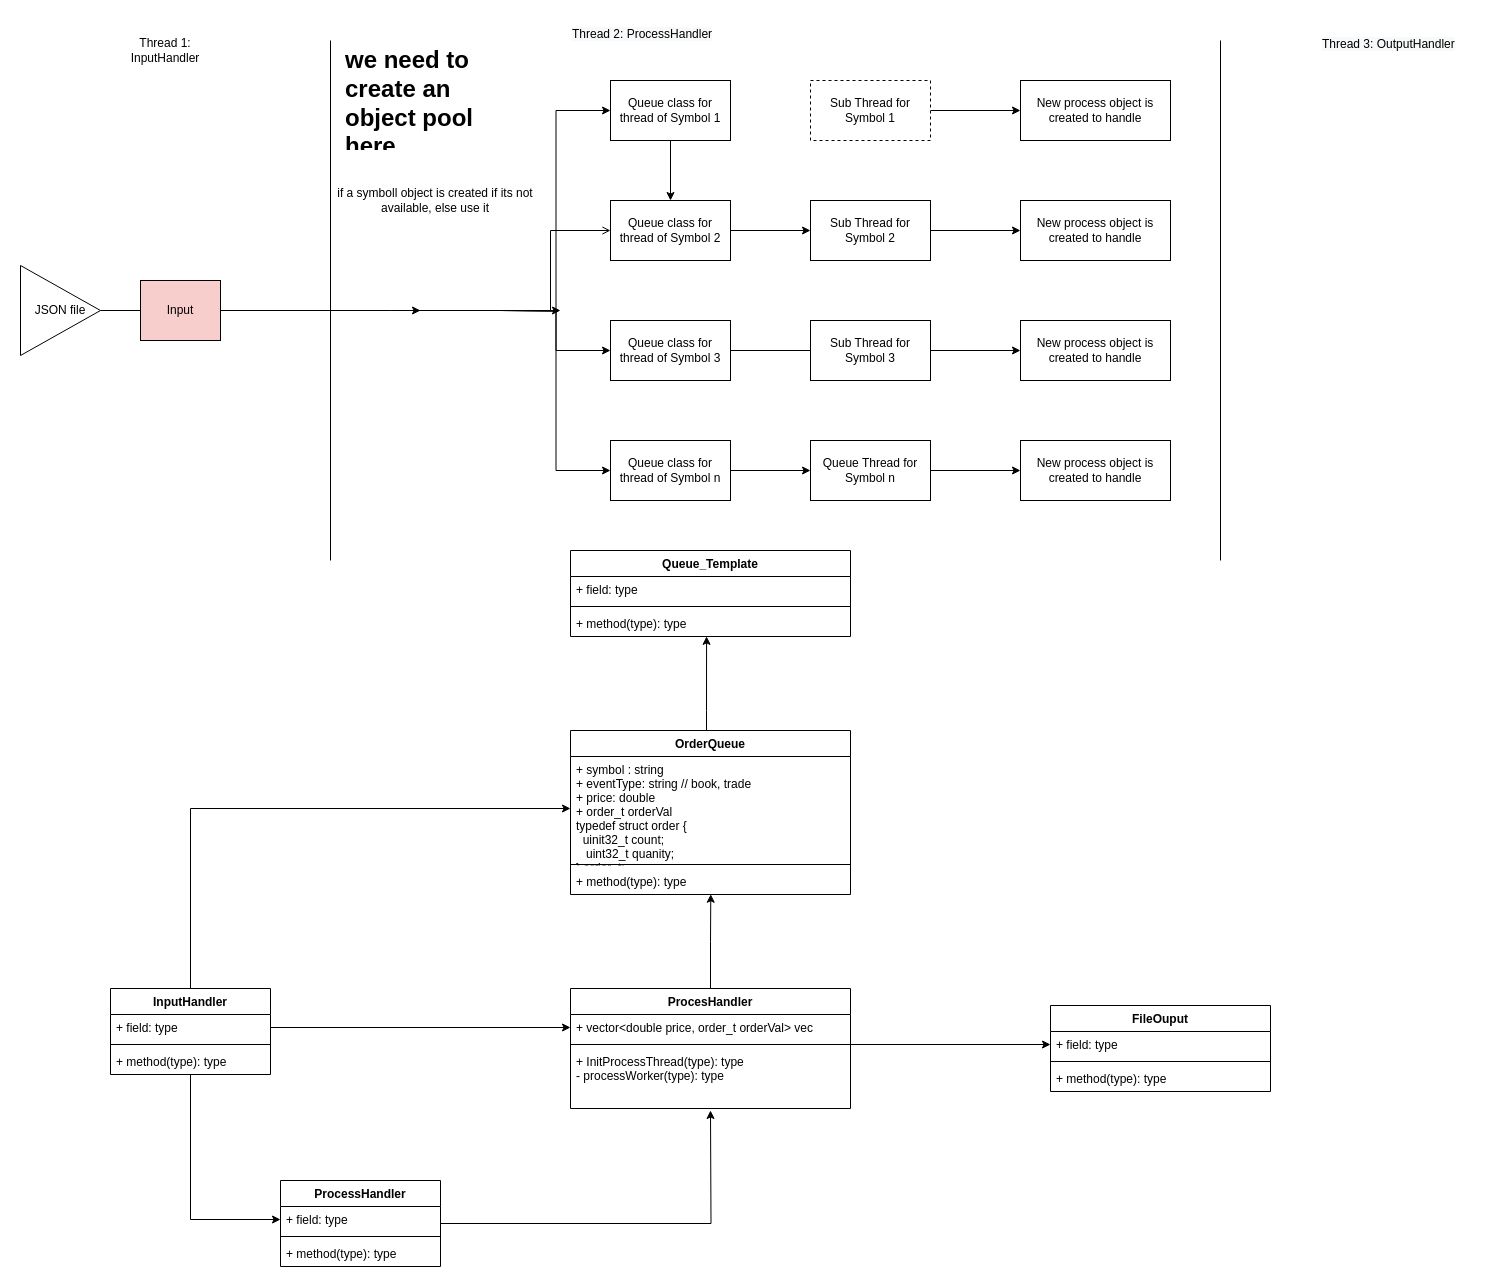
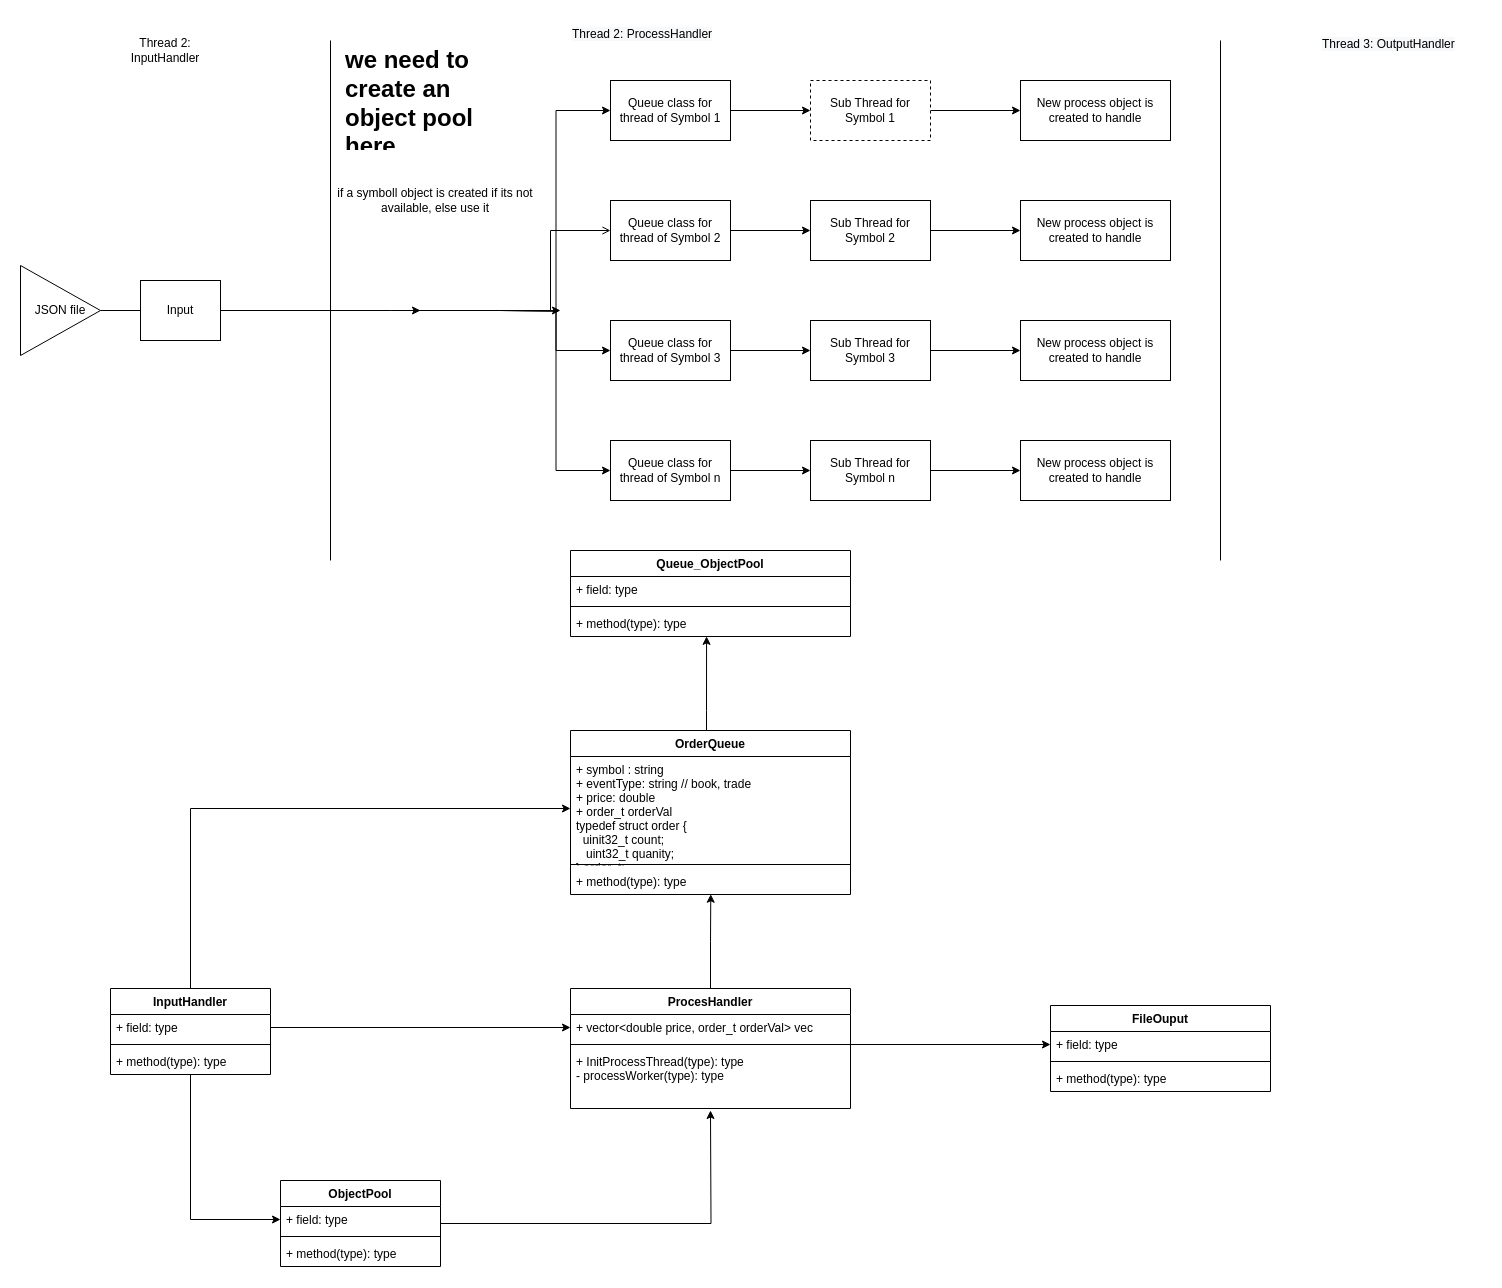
node "Thread 1: InputHandler": label "Thread 1: InputHandler" -> "Thread 2: InputHandler"
edge "Queue class for thread of Symbol 1" -> "Queue class for thread of Symbol 2": now "Queue class for thread of Symbol 1" -> "Sub Thread for Symbol 1"
node "Input": fillcolor #f8cecc -> #ffffff
edge "Queue class for thread of Symbol 3" -- "Sub Thread for Symbol 3": arrowhead none -> classic
node "Queue Thread for Symbol n": label "Queue Thread for Symbol n" -> "Sub Thread for Symbol n"
node "Queue_Template": label "Queue_Template" -> "Queue_ObjectPool"
node "ProcessHandler": label "ProcessHandler" -> "ObjectPool"
